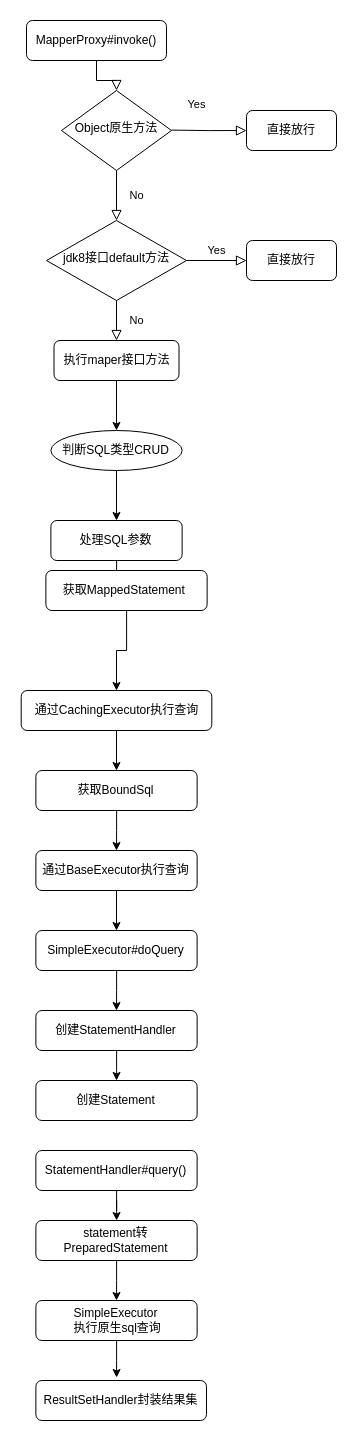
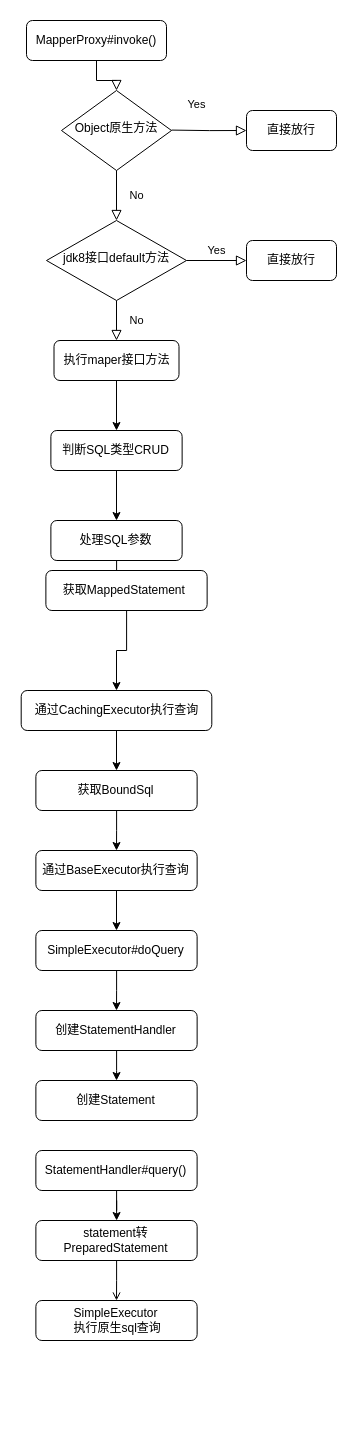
node "判断SQL类型CRUD": shape ellipse -> rounded rectangle
edge "statement转PreparedStatement" -> "SimpleExecutor 执行原生sql查询": arrowhead classic -> open
edge "SimpleExecutor 执行原生sql查询" -> "ResultSetHandler封装结果集": removed
node "ResultSetHandler封装结果集": removed
